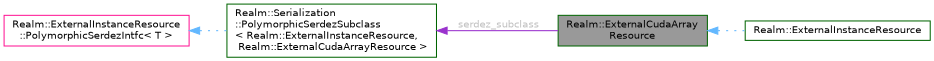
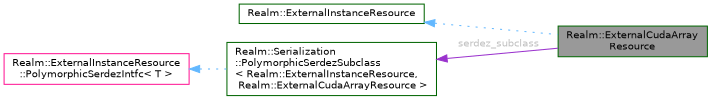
edge "Realm::ExternalInstanceResource" -> "Realm::ExternalCudaArray Resource": reversed
